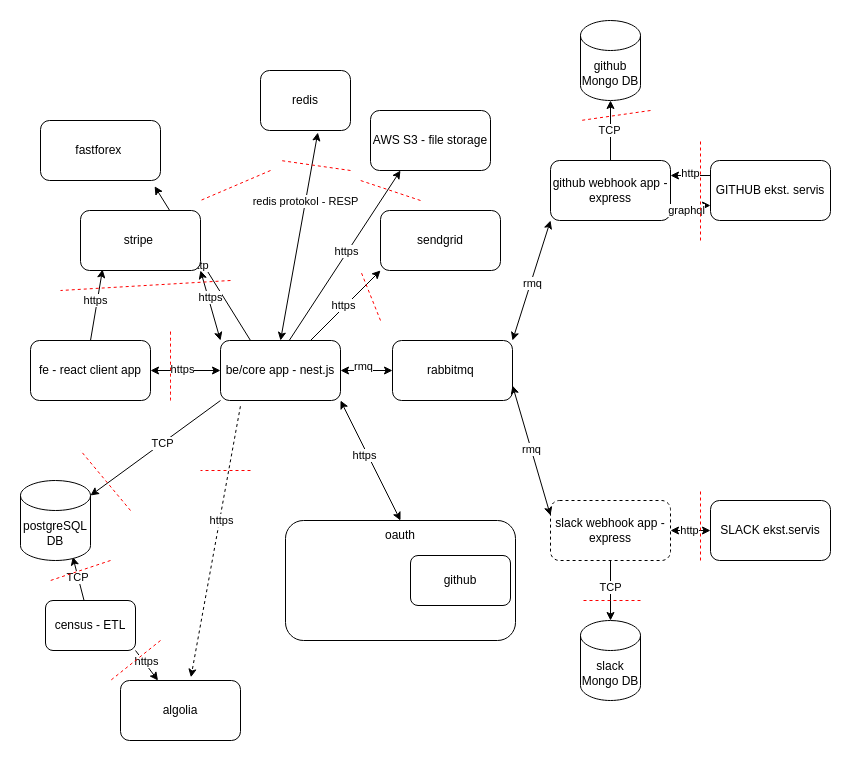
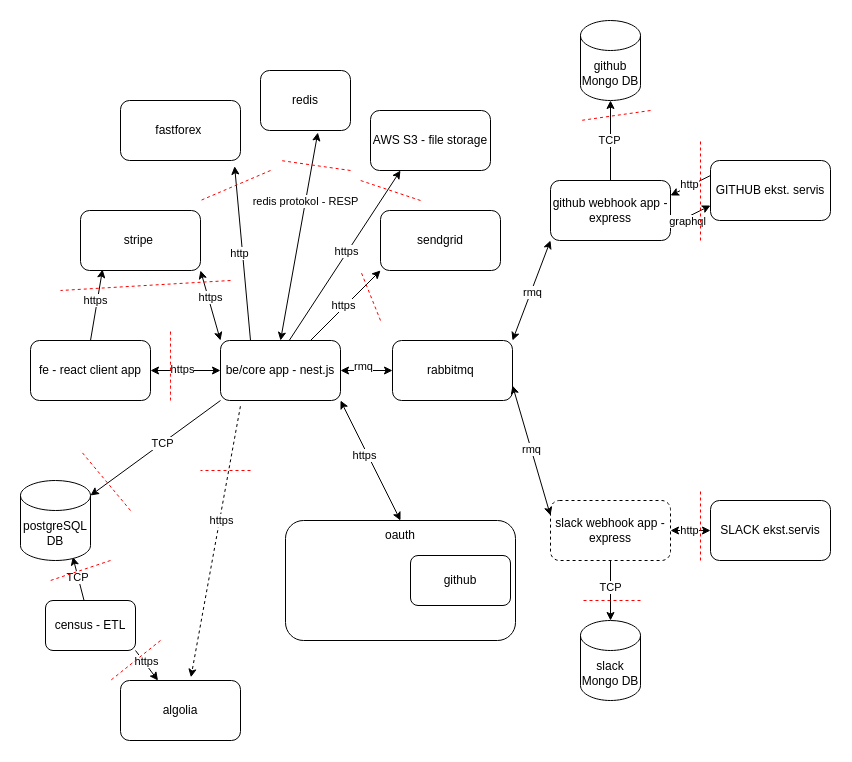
node "fastforex": moved (101, 151) -> (181, 131)
node "github webhook app - express": moved (611, 191) -> (611, 211)
